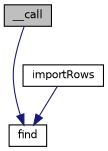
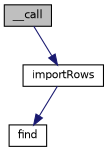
edge "__call" -> "find": now "__call" -> "importRows"
